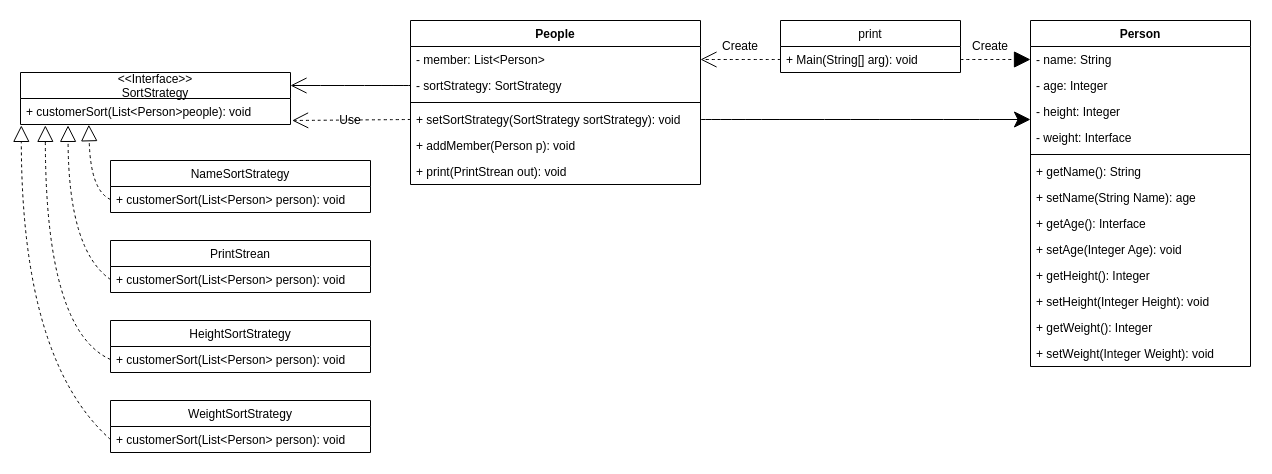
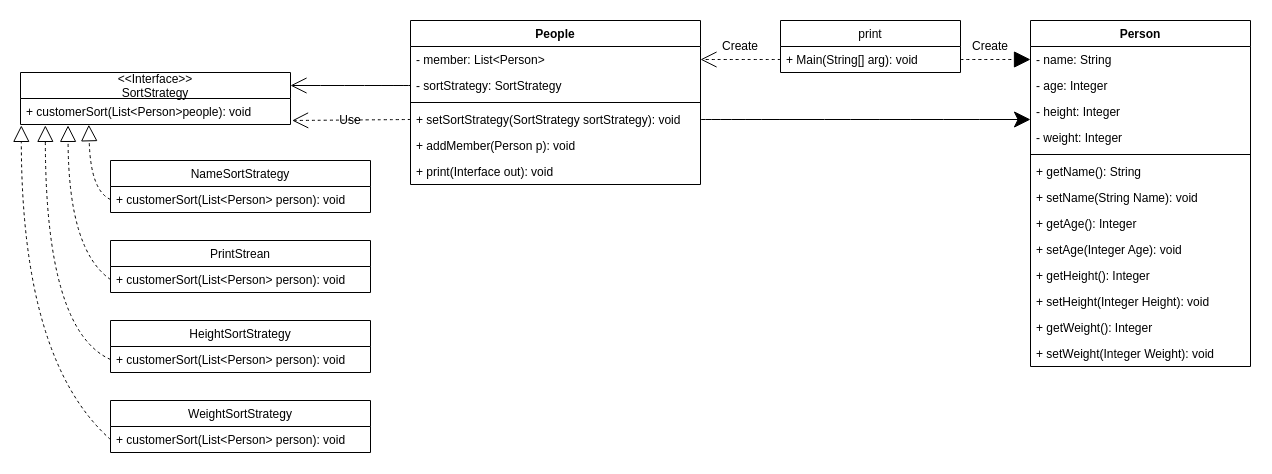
node "- weight: Interface": label "- weight: Interface" -> "- weight: Integer"
node "+ print(PrintStrean out): void": label "+ print(PrintStrean out): void" -> "+ print(Interface out): void"
node "+ setName(String Name): age": label "+ setName(String Name): age" -> "+ setName(String Name): void"
node "+ getAge(): Interface": label "+ getAge(): Interface" -> "+ getAge(): Integer"
